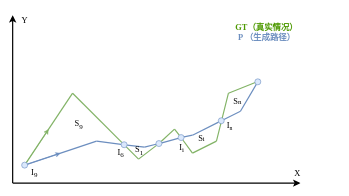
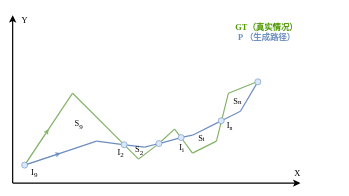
node "S1": label "S1" -> "S2"
node "I6": label "I6" -> "I2"
